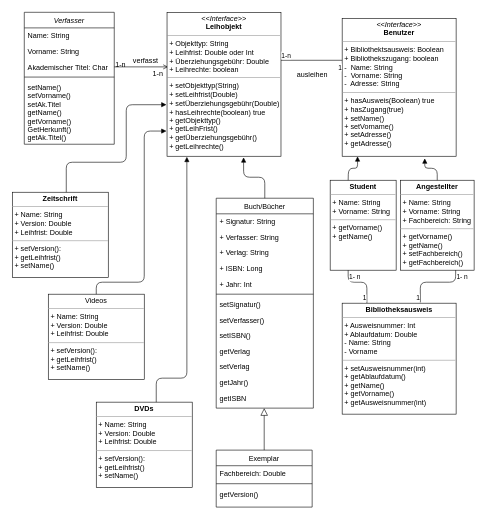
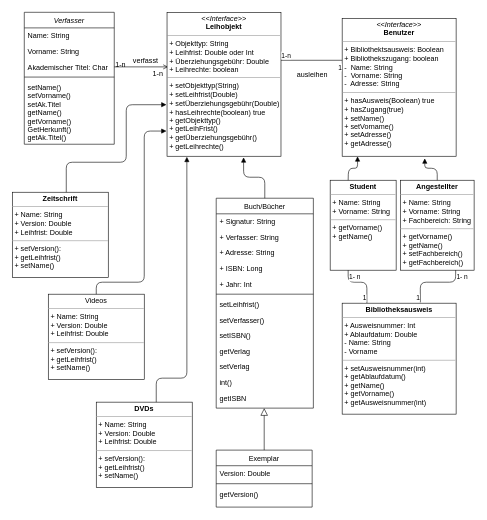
node "+ Verlag: String": label "+ Verlag: String" -> "+ Adresse: String"
node "setSignatur()": label "setSignatur()" -> "setLeihfrist()"
node "getJahr()": label "getJahr()" -> "int()"
node "Fachbereich: Double": label "Fachbereich: Double" -> "Version: Double"
